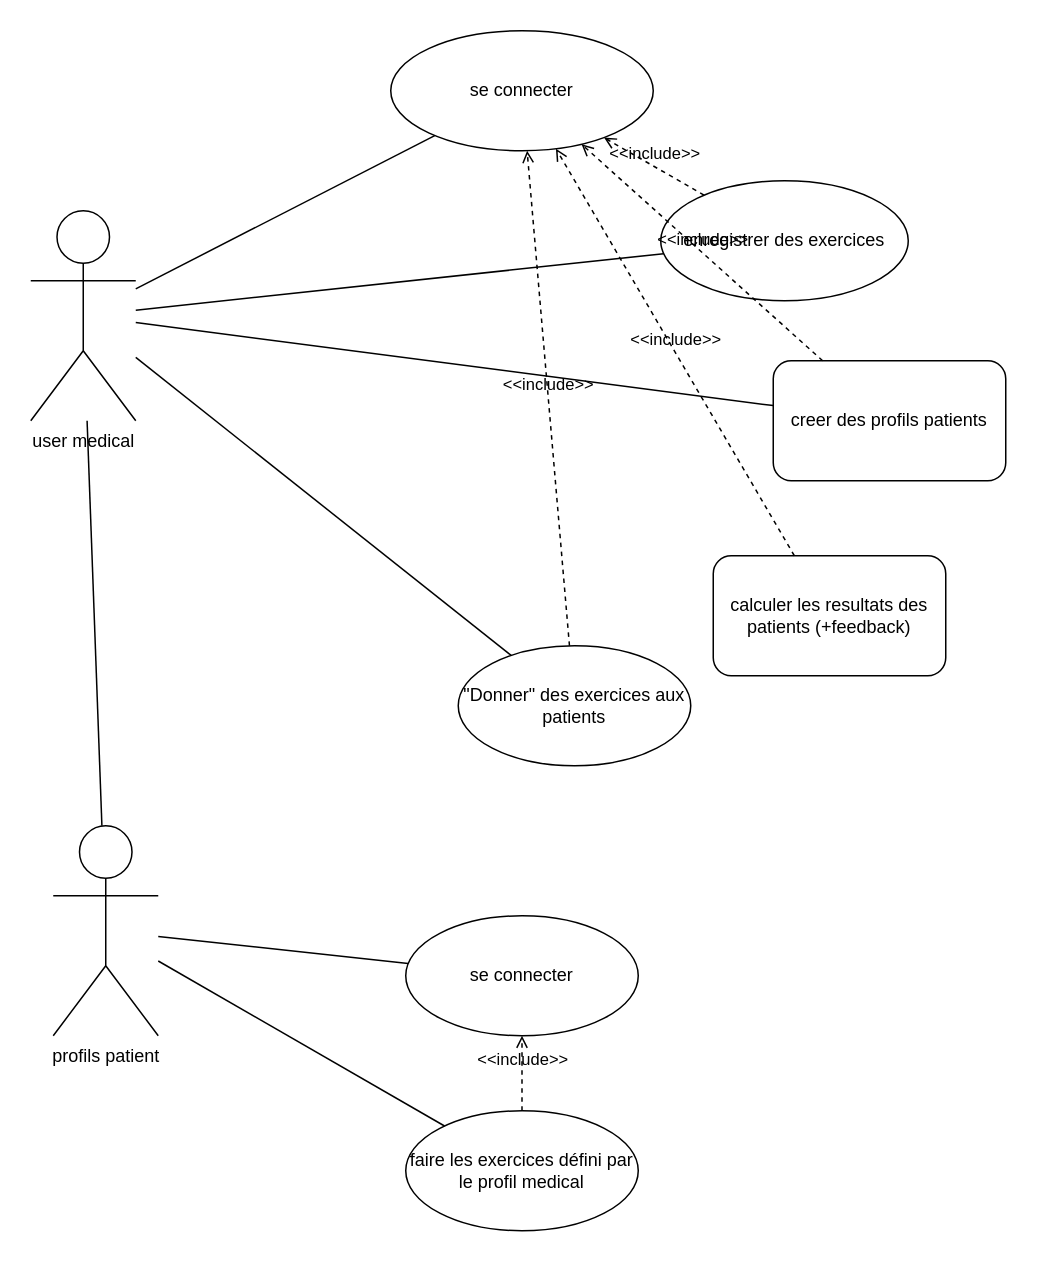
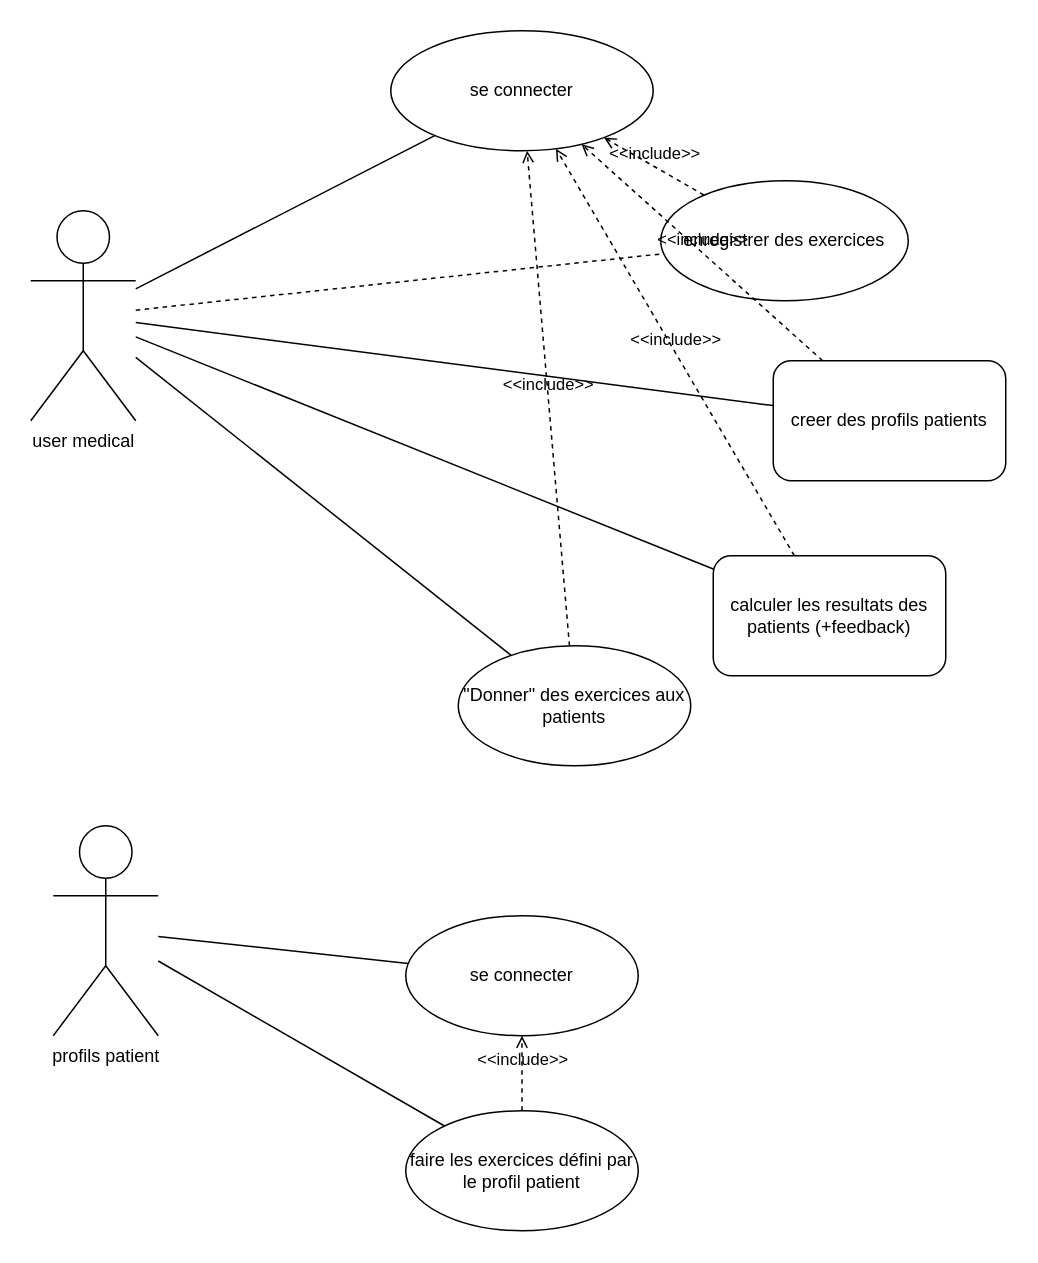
edge "enregistrer des exercices" -- "user medical": style solid -> dashed
edge "user medical" -- "profils patient": now "user medical" -- "calculer les resultats des patients (+feedback)"
node "faire les exercices défini par le profil medical": label "faire les exercices défini par le profil medical" -> "faire les exercices défini par le profil patient"
